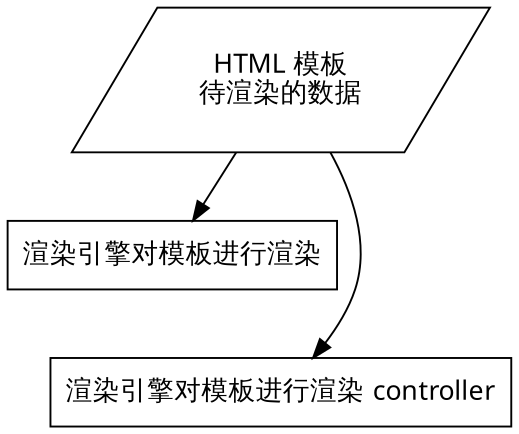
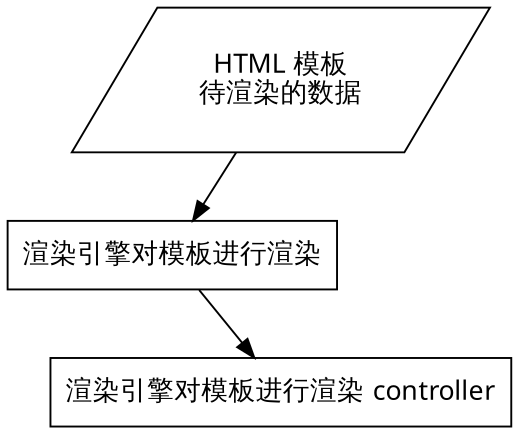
edge "HTML 模板 待渲染的数据" -> "渲染引擎对模板进行渲染 controller": now "渲染引擎对模板进行渲染" -> "渲染引擎对模板进行渲染 controller"
